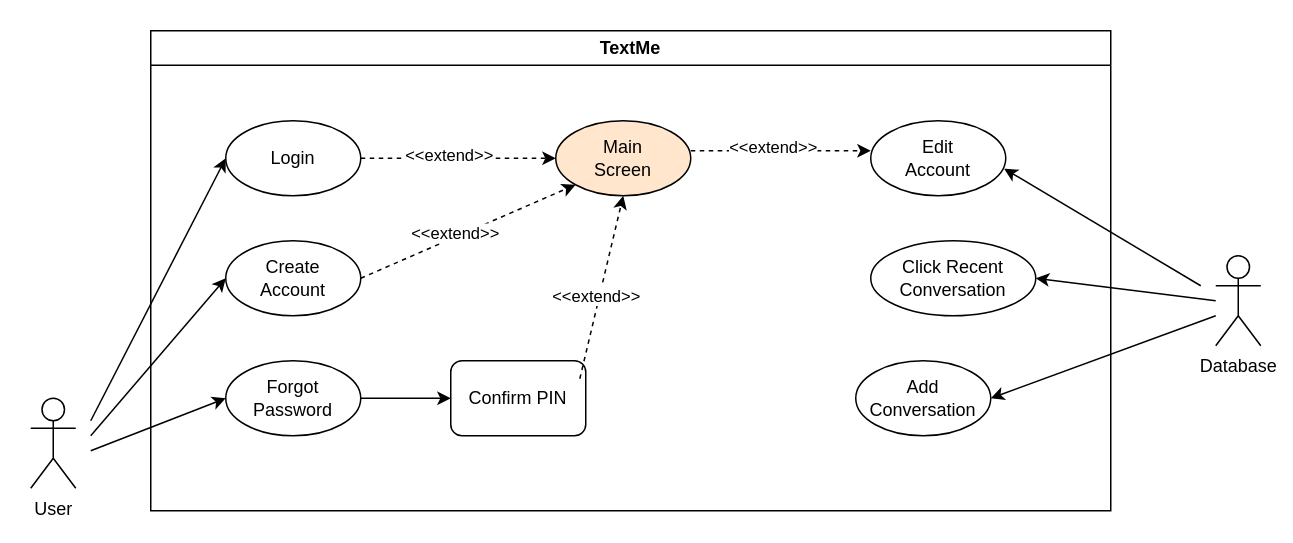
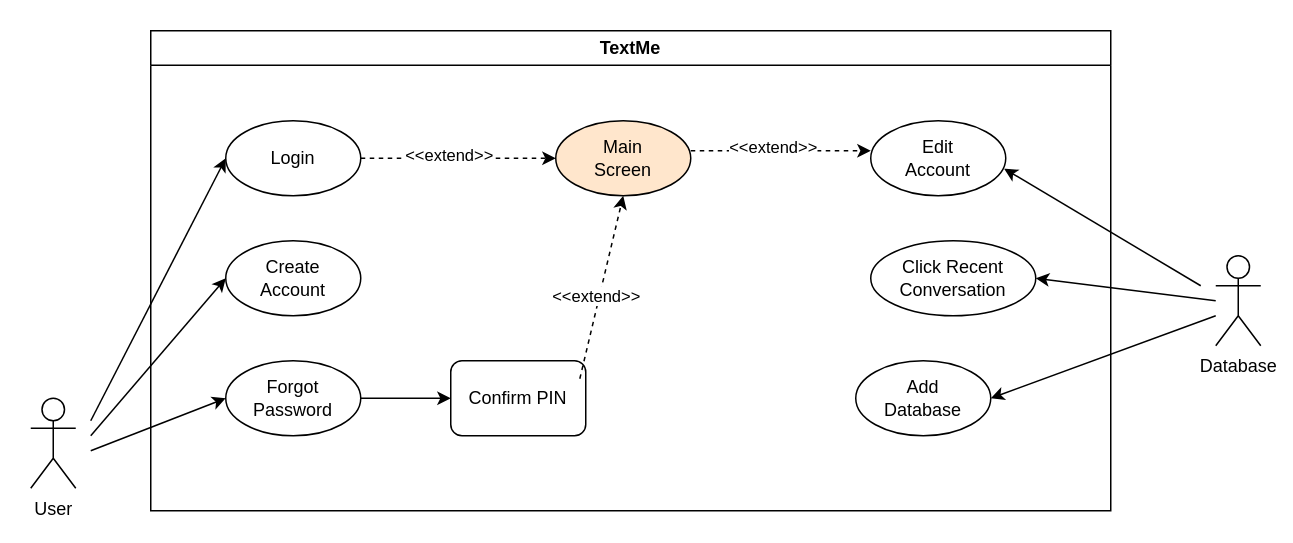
edge "Create Account" -> "Main Screen": removed, label "<<extend>>"
node "Add Conversation": label "Add Conversation" -> "Add Database"
